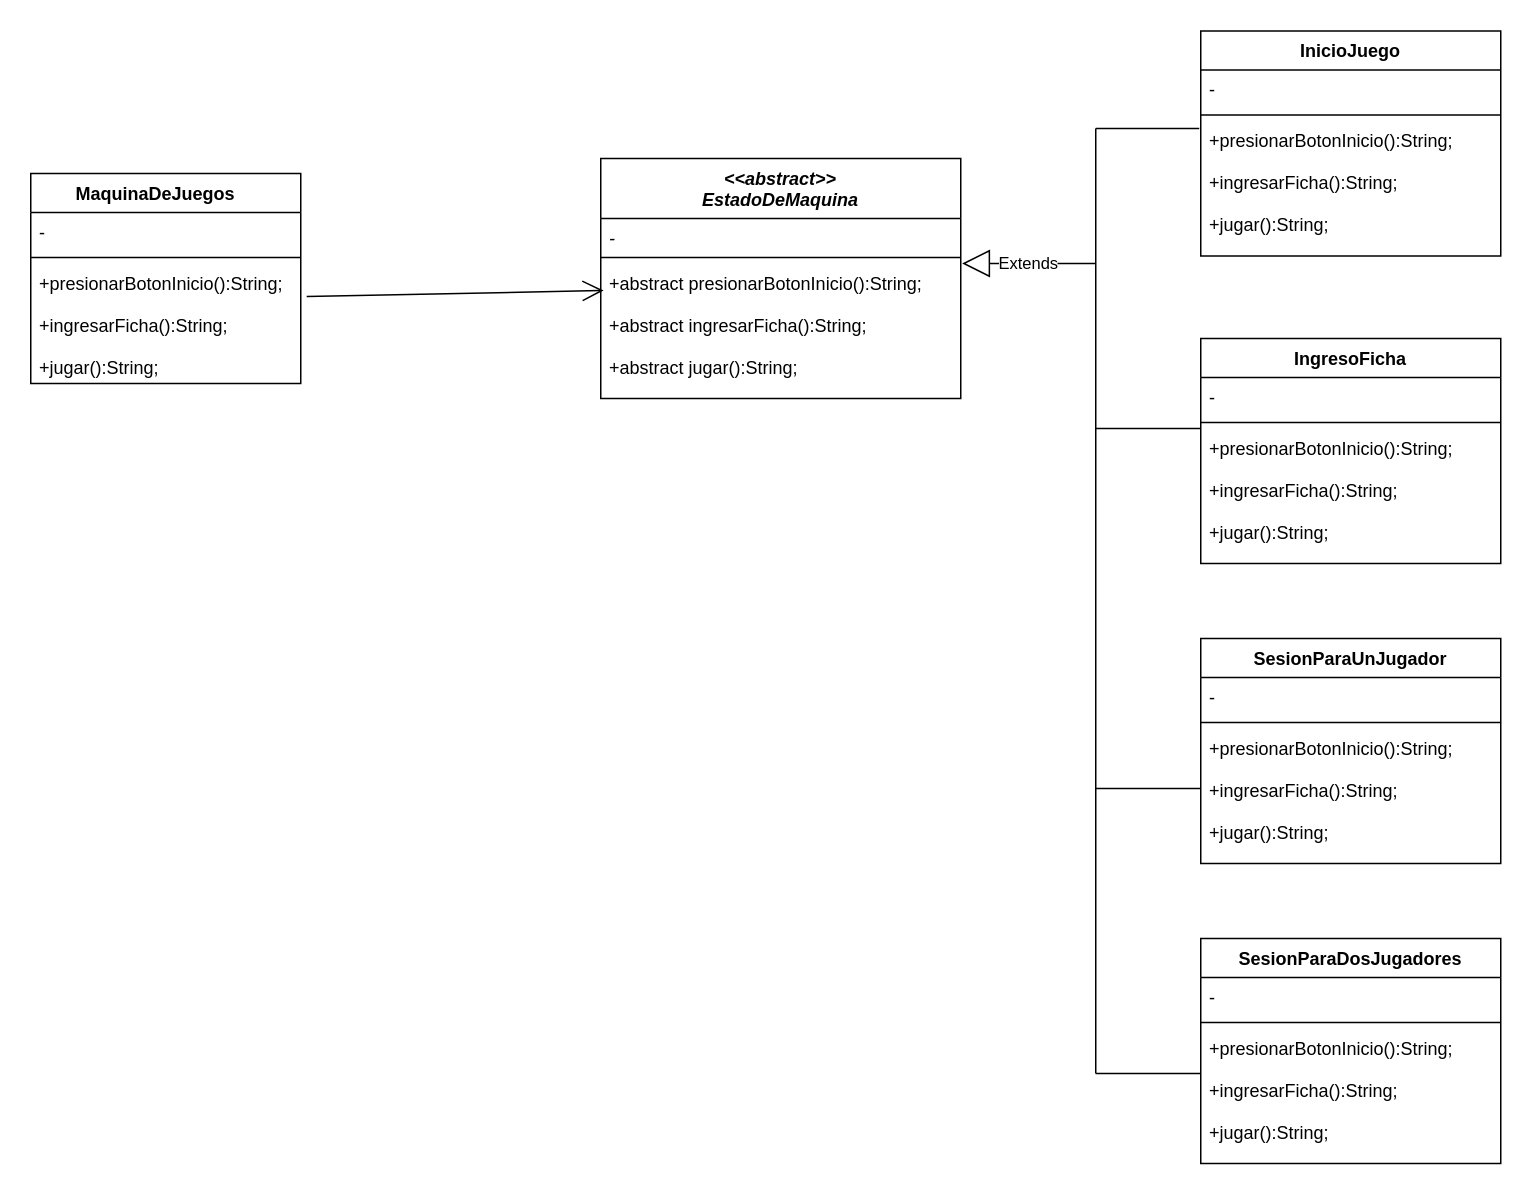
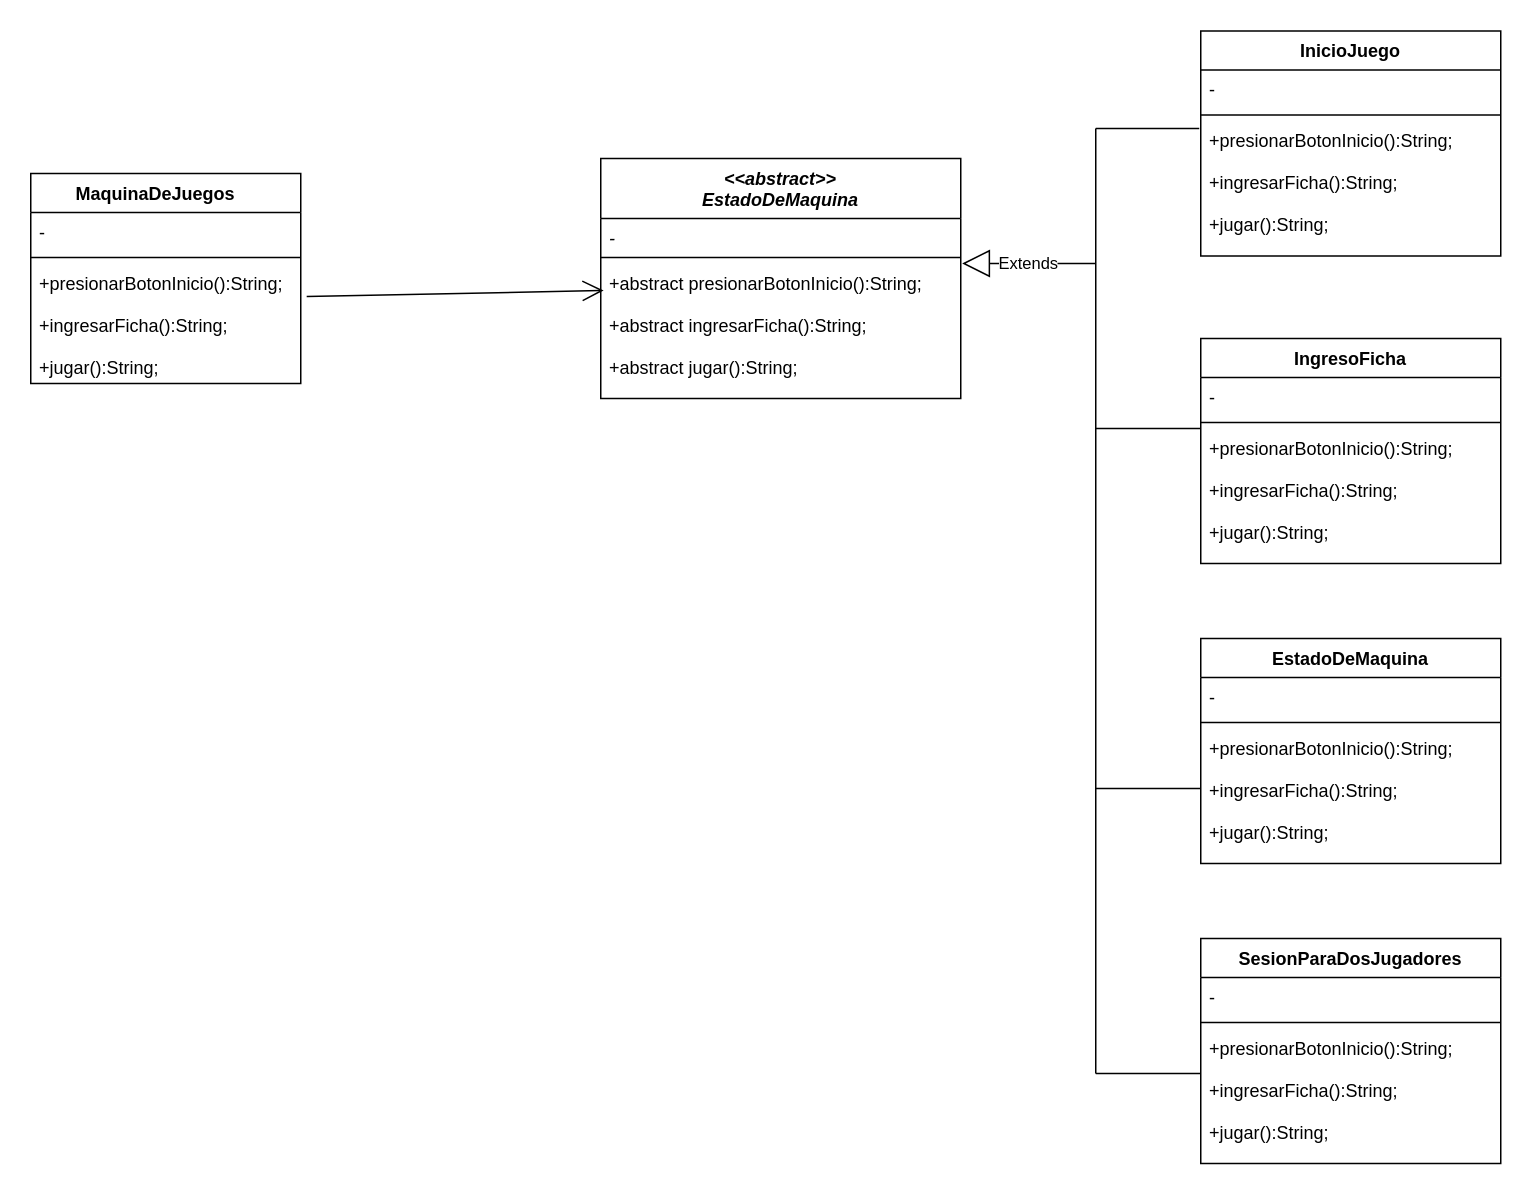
node "SesionParaUnJugador": label "SesionParaUnJugador" -> "EstadoDeMaquina"
